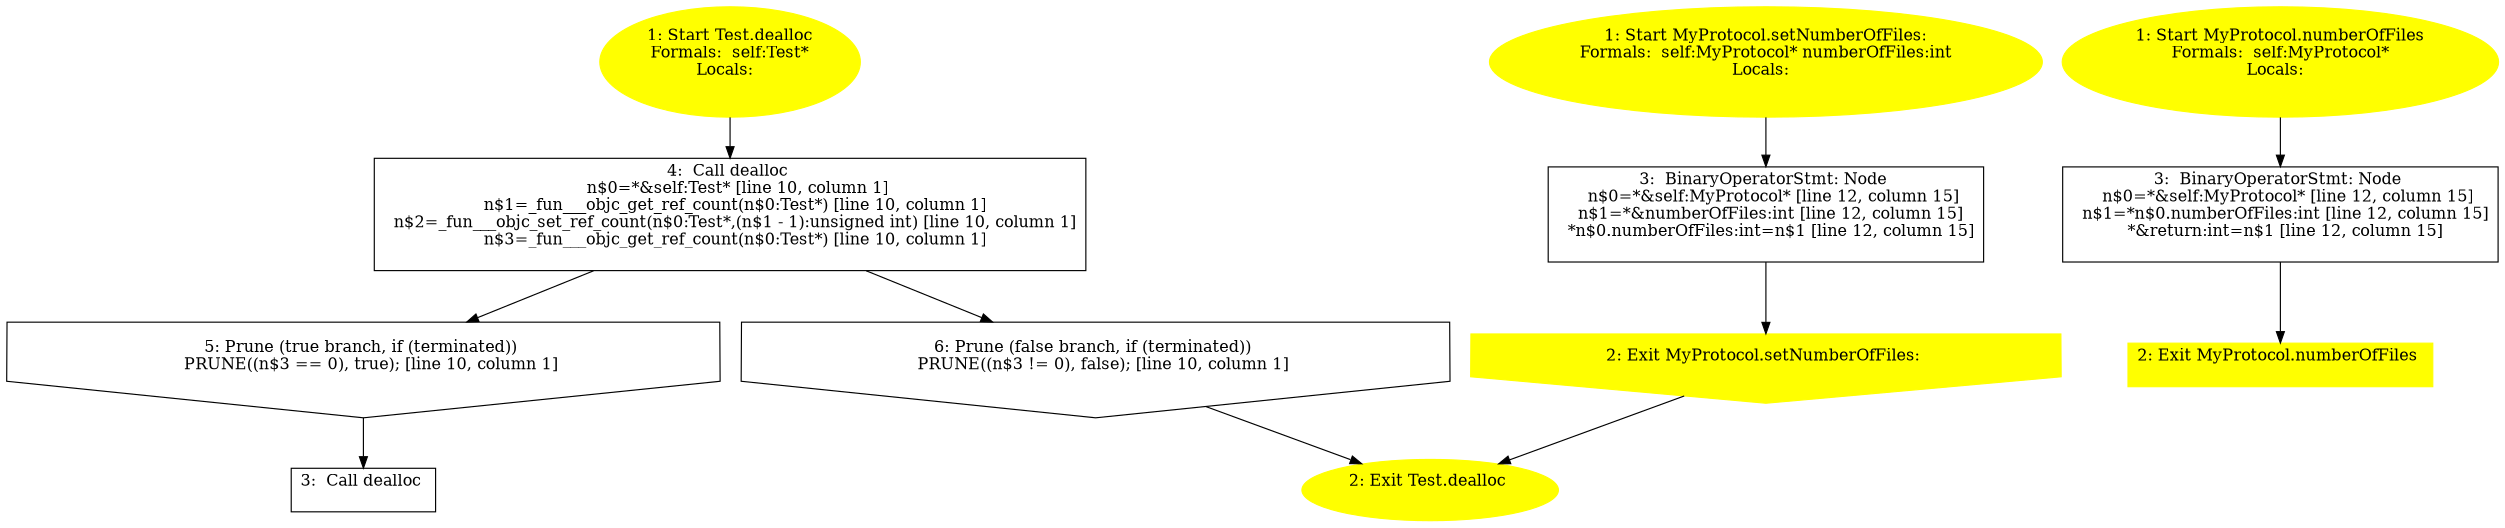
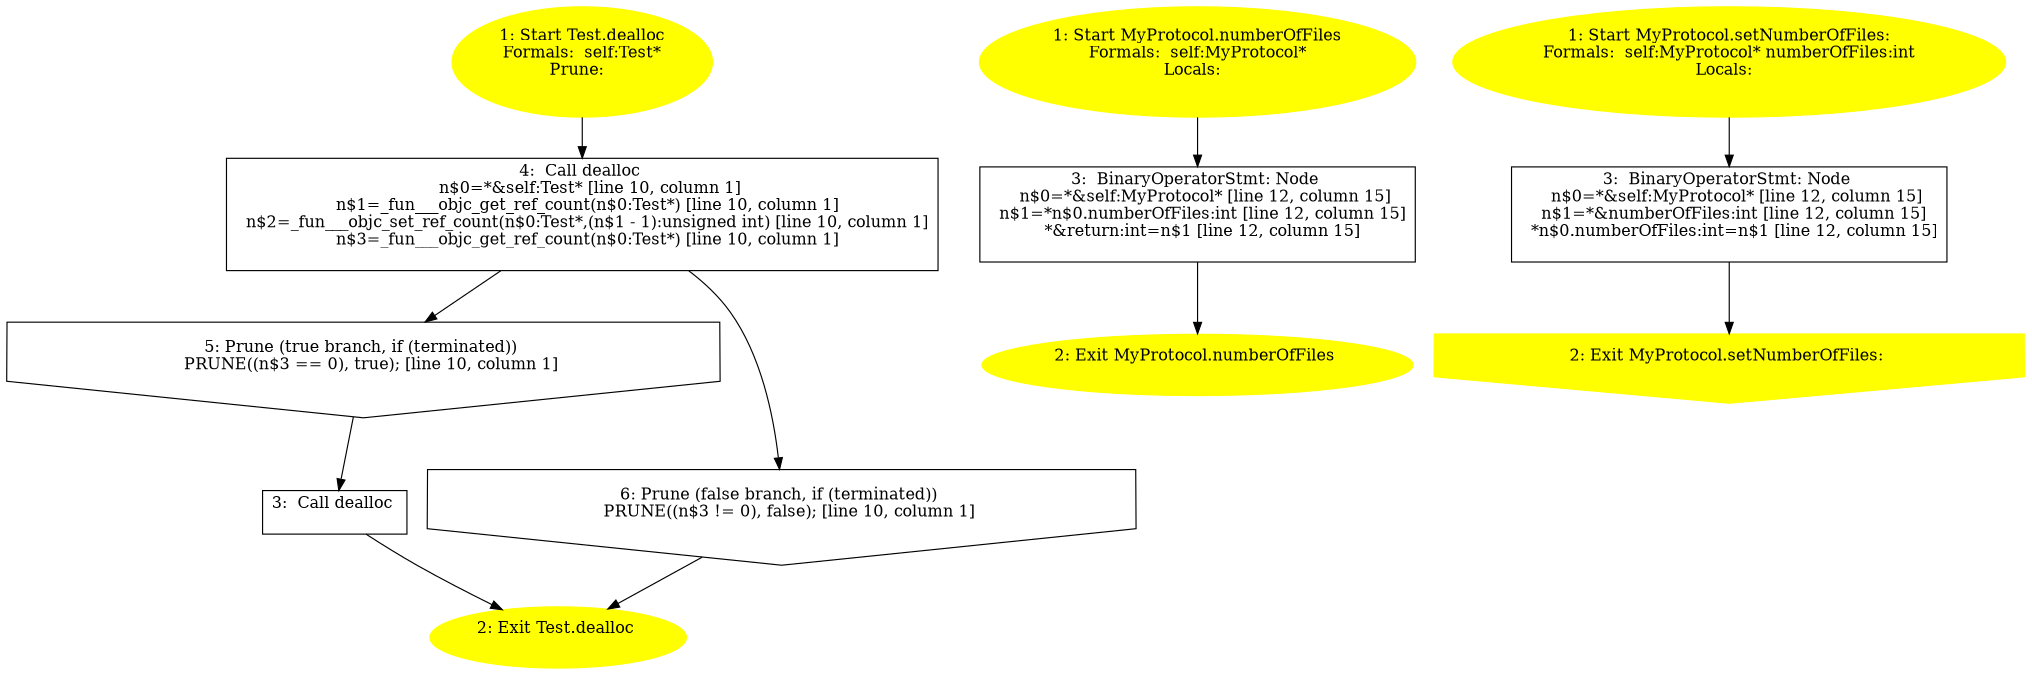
node "1: Start Test.dealloc Formals:  self:Test* Locals:": label "1: Start Test.dealloc Formals:  self:Test* Locals:" -> "1: Start Test.dealloc Formals:  self:Test* Prune:"
node "2: Exit MyProtocol.numberOfFiles": shape box -> ellipse
edge "2: Exit MyProtocol.setNumberOfFiles:" -> "2: Exit Test.dealloc": now "3:  Call dealloc" -> "2: Exit Test.dealloc"
